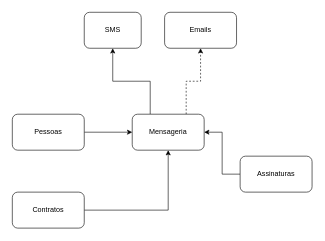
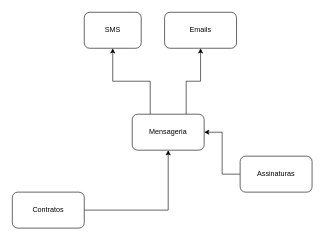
edge "Mensageria" -> "Emails": style dashed -> solid
node "Pessoas": removed
edge "Pessoas" -> "Mensageria": removed
